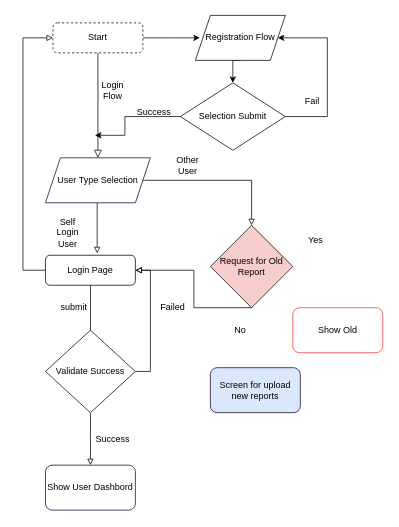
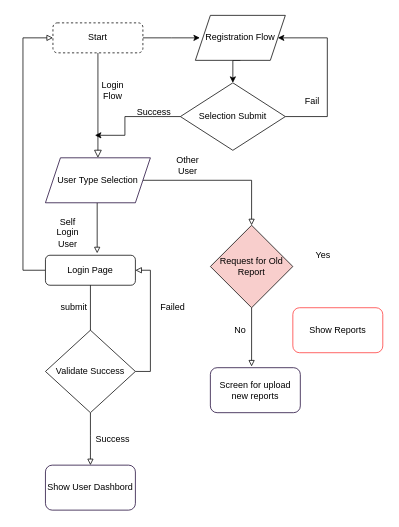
node "Yes": moved (315, 240) -> (323, 255)
edge "Request for Old Report" -> "Login Page": now "Request for Old Report" -> "Screen for upload new reports"
node "Show Old": label "Show Old" -> "Show Reports"
node "Screen for upload new reports": fillcolor #dae8fc -> #ffffff
